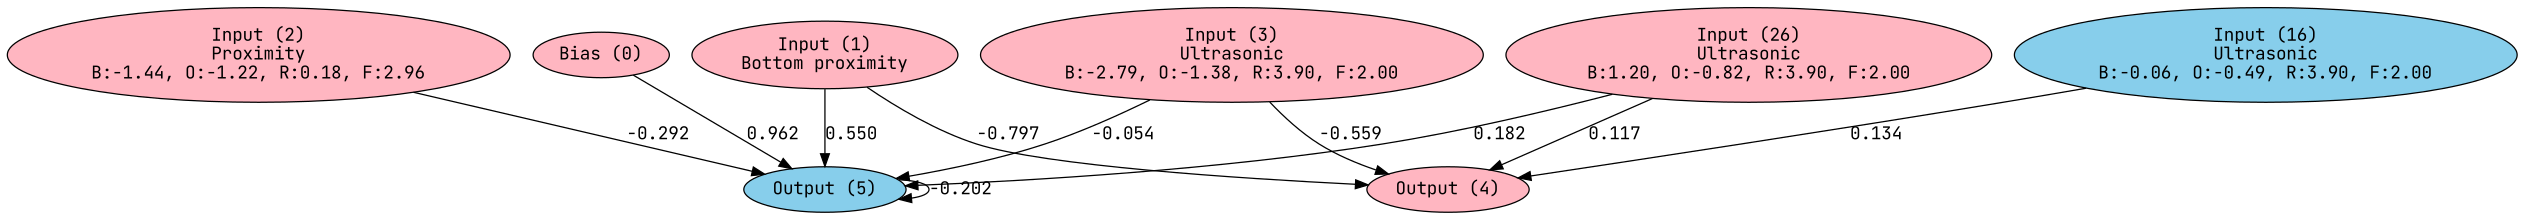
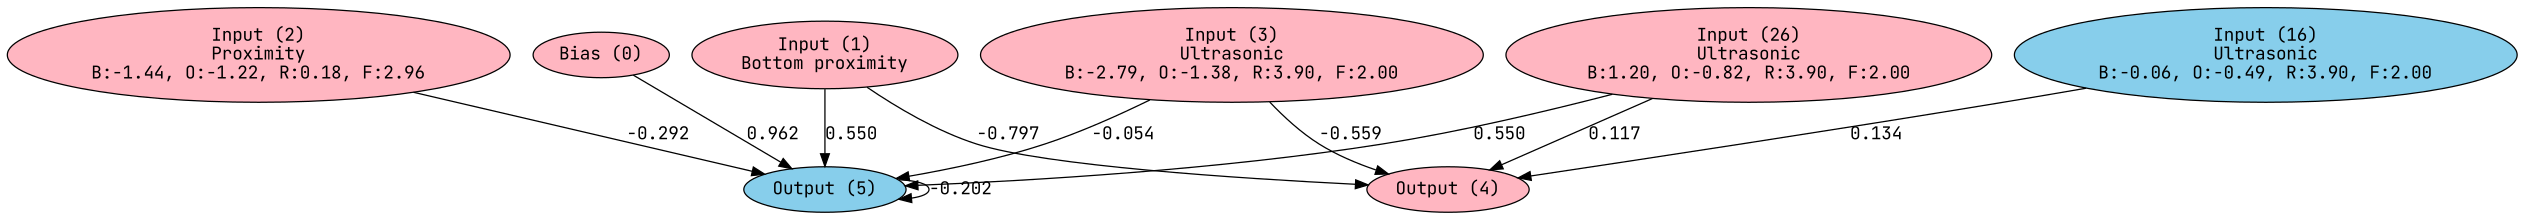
edge "Input (26) Ultrasonic B:1.20, O:-0.82, R:3.90, F:2.00" -> "Output (5)": label "0.182" -> "0.550"
